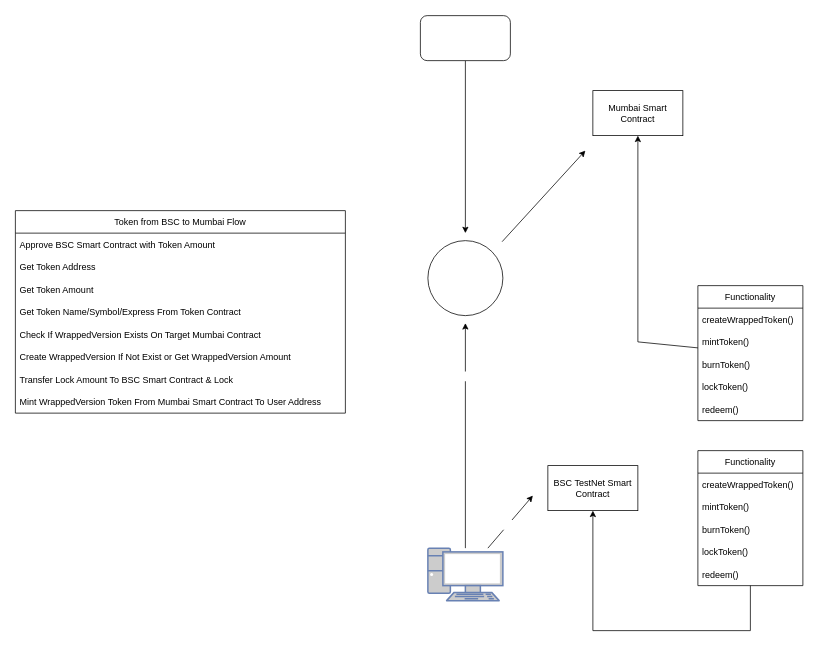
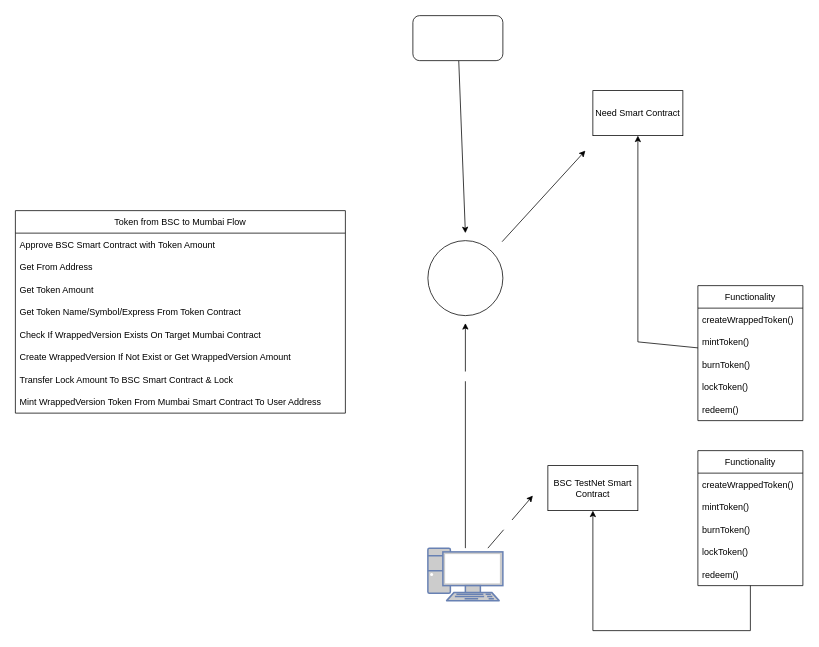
node "Bridge Account To Transaction To Multiple Networks": moved (465, 38) -> (458, 38)
node "Mumbai Smart Contract": label "Mumbai Smart Contract" -> "Need Smart Contract"
node "Get Token Address": label "Get Token Address" -> "Get From Address"
